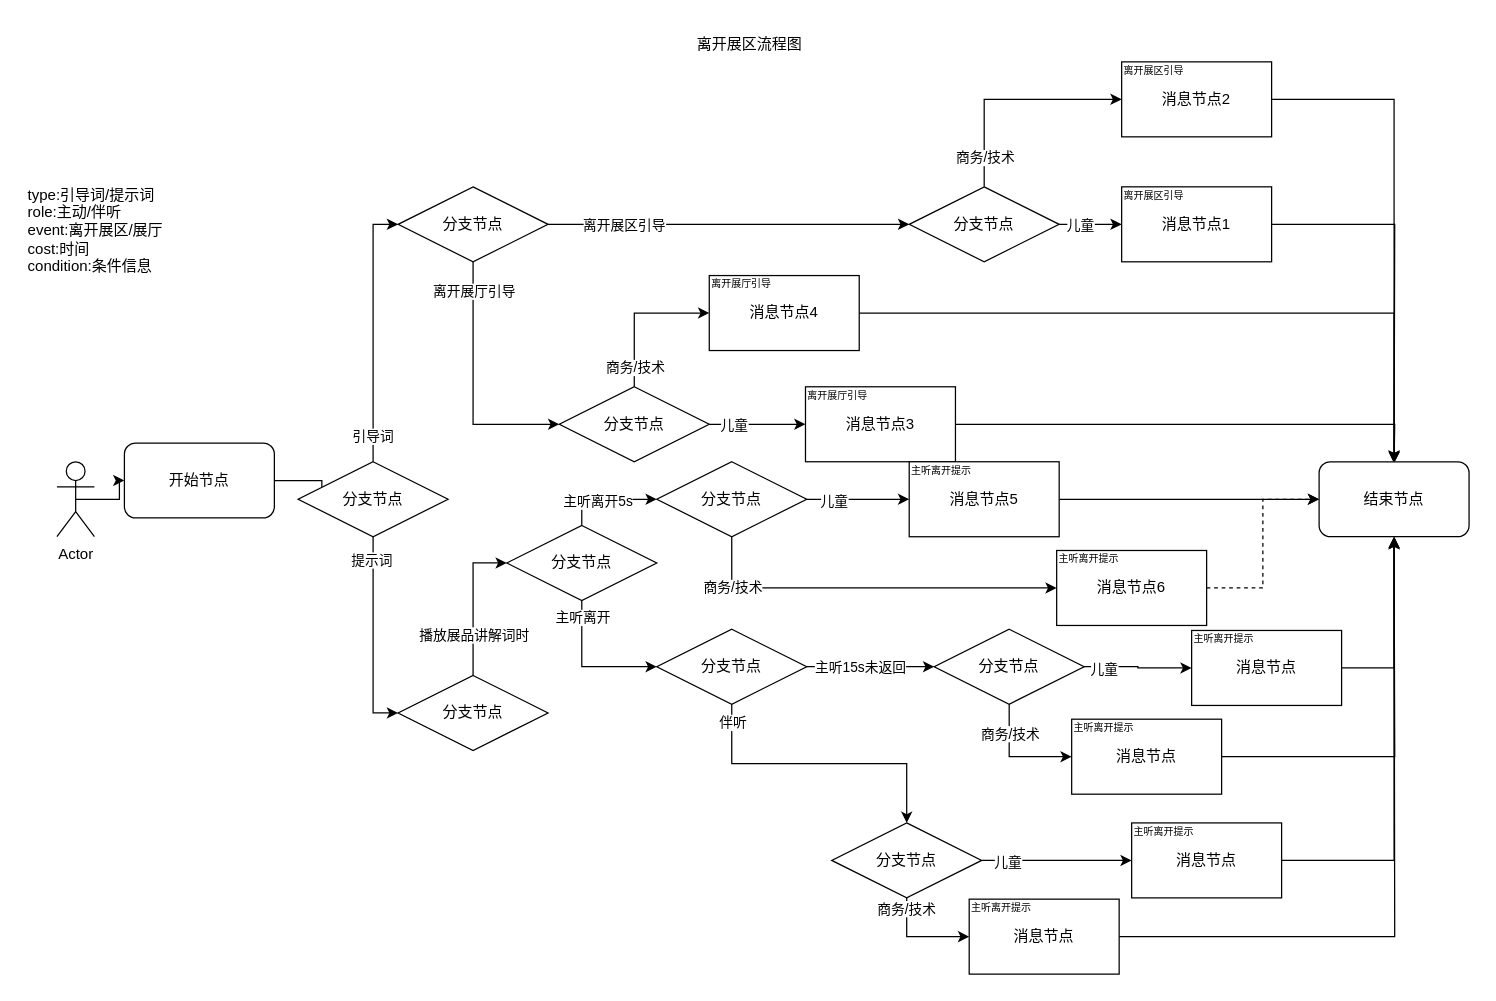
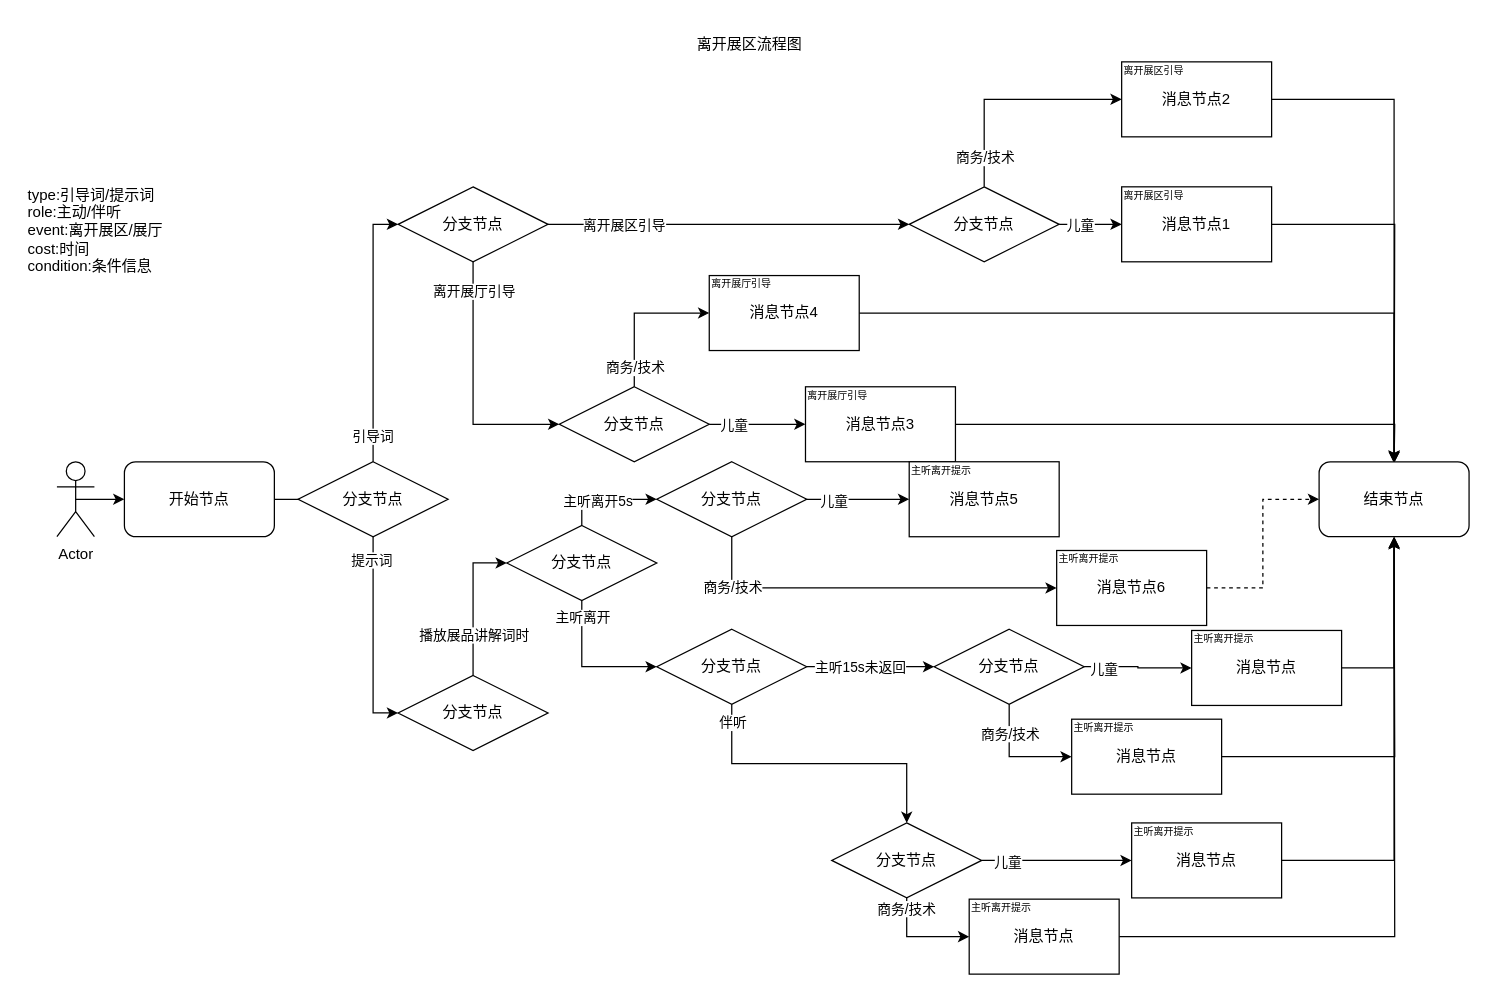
node "开始节点": moved (199, 481) -> (199, 499)
edge "消息节点5" -> "结束节点": removed
